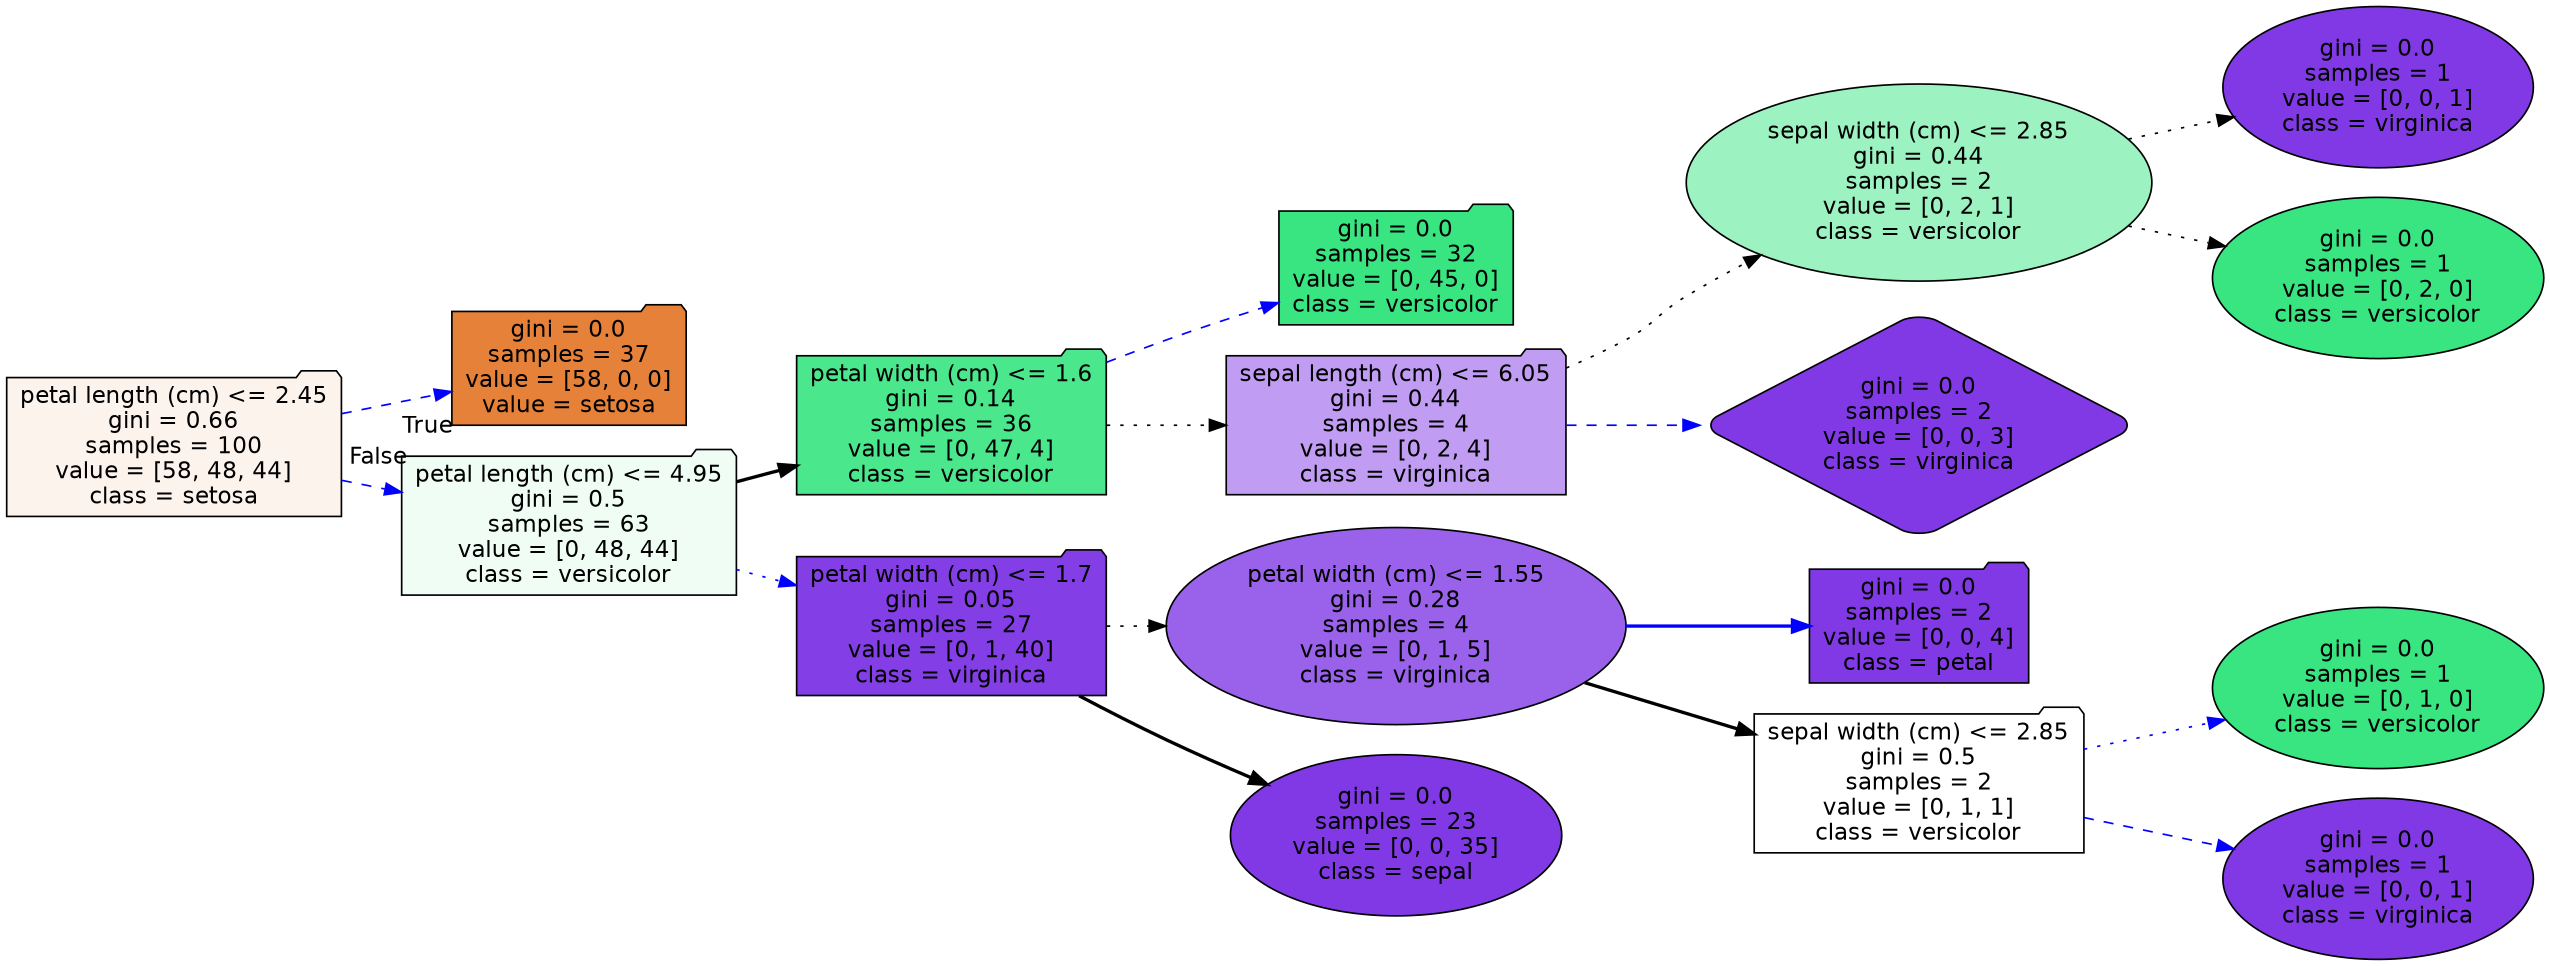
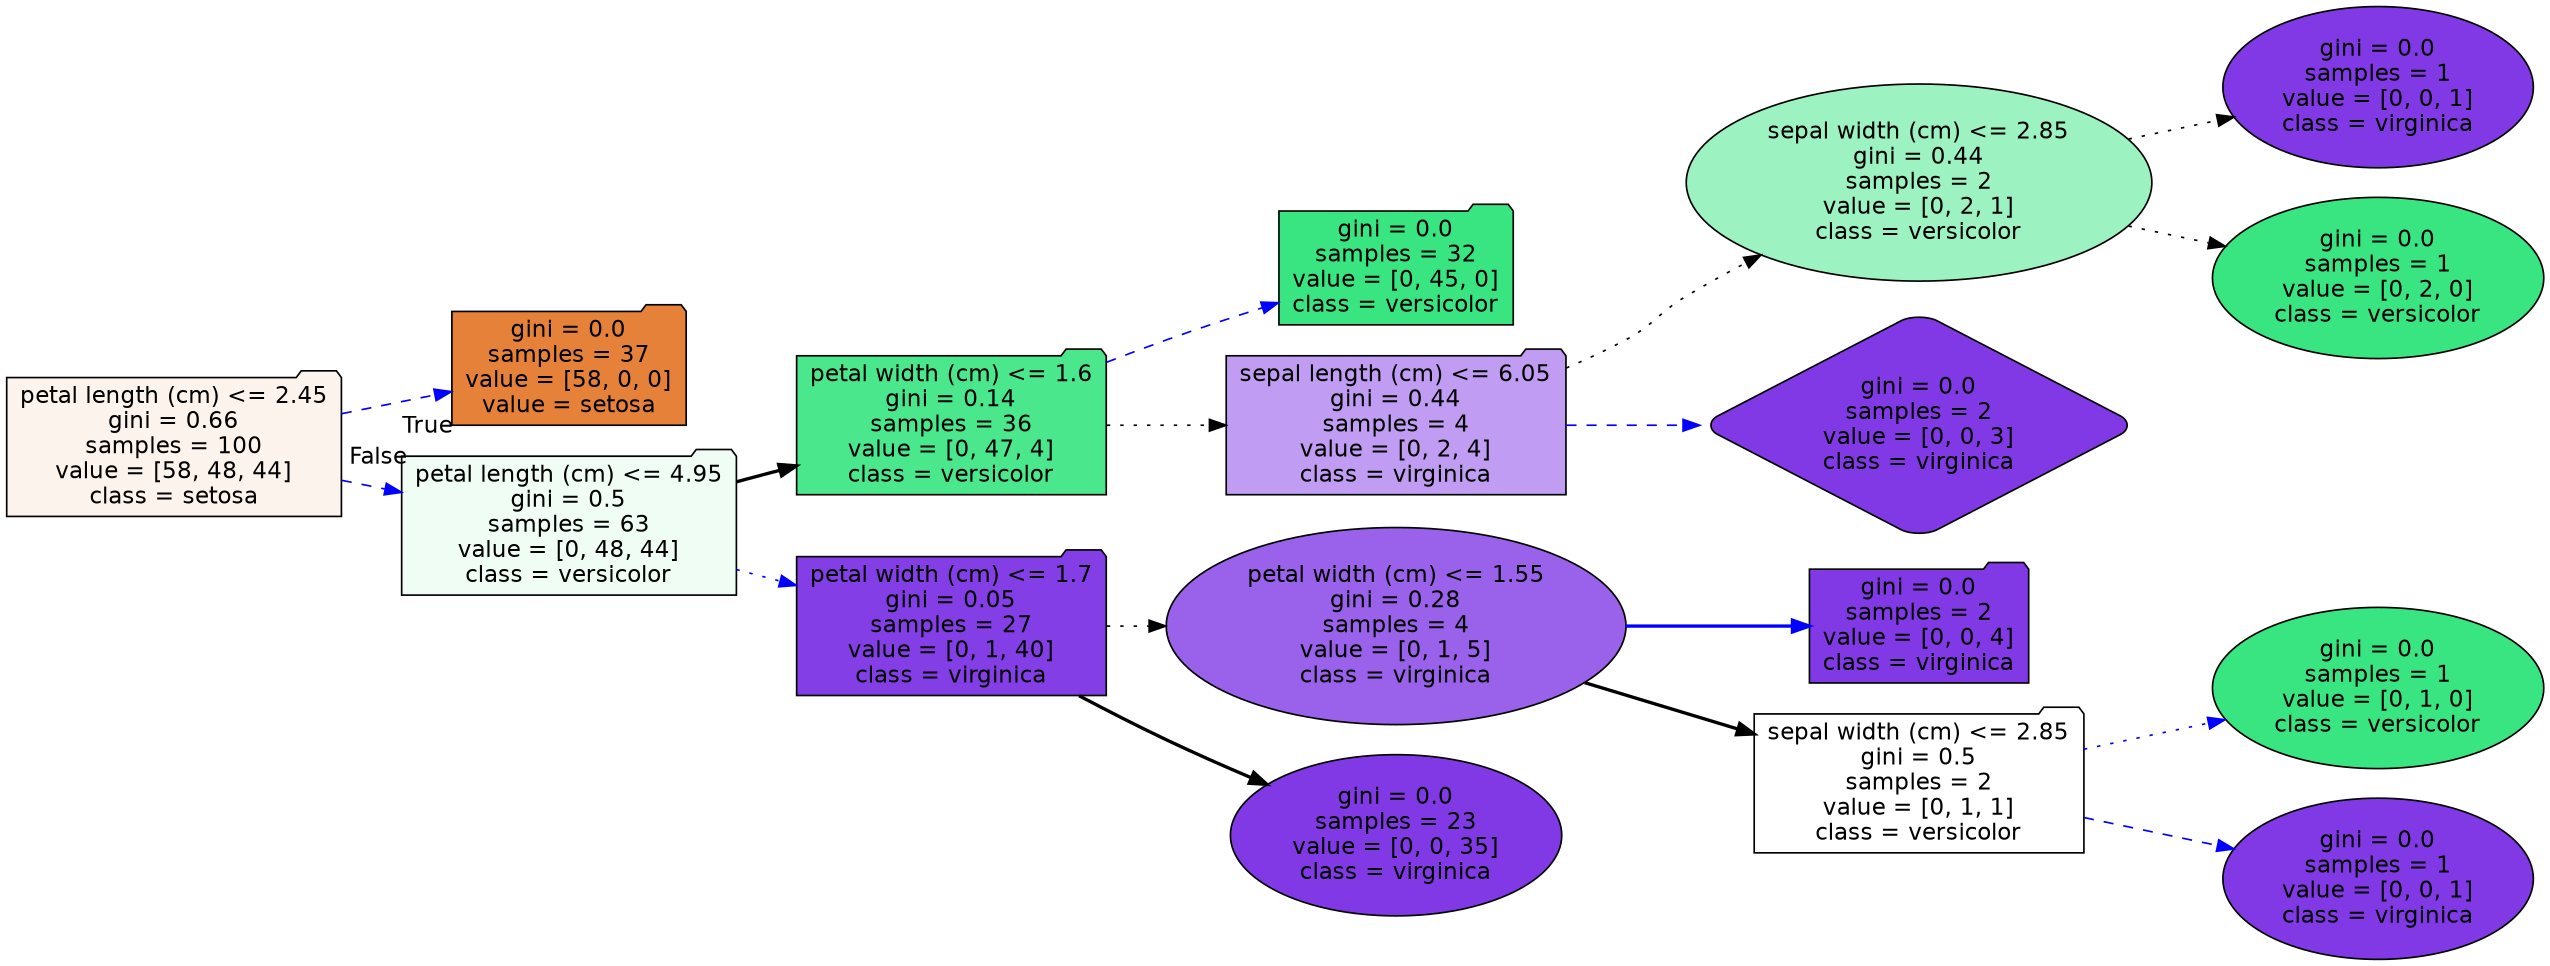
node "gini = 0.0 samples = 2 value = [0, 0, 4] class = petal": label "gini = 0.0 samples = 2 value = [0, 0, 4] class = petal" -> "gini = 0.0 samples = 2 value = [0, 0, 4] class = virginica"
node "gini = 0.0 samples = 23 value = [0, 0, 35] class = sepal": label "gini = 0.0 samples = 23 value = [0, 0, 35] class = sepal" -> "gini = 0.0 samples = 23 value = [0, 0, 35] class = virginica"
